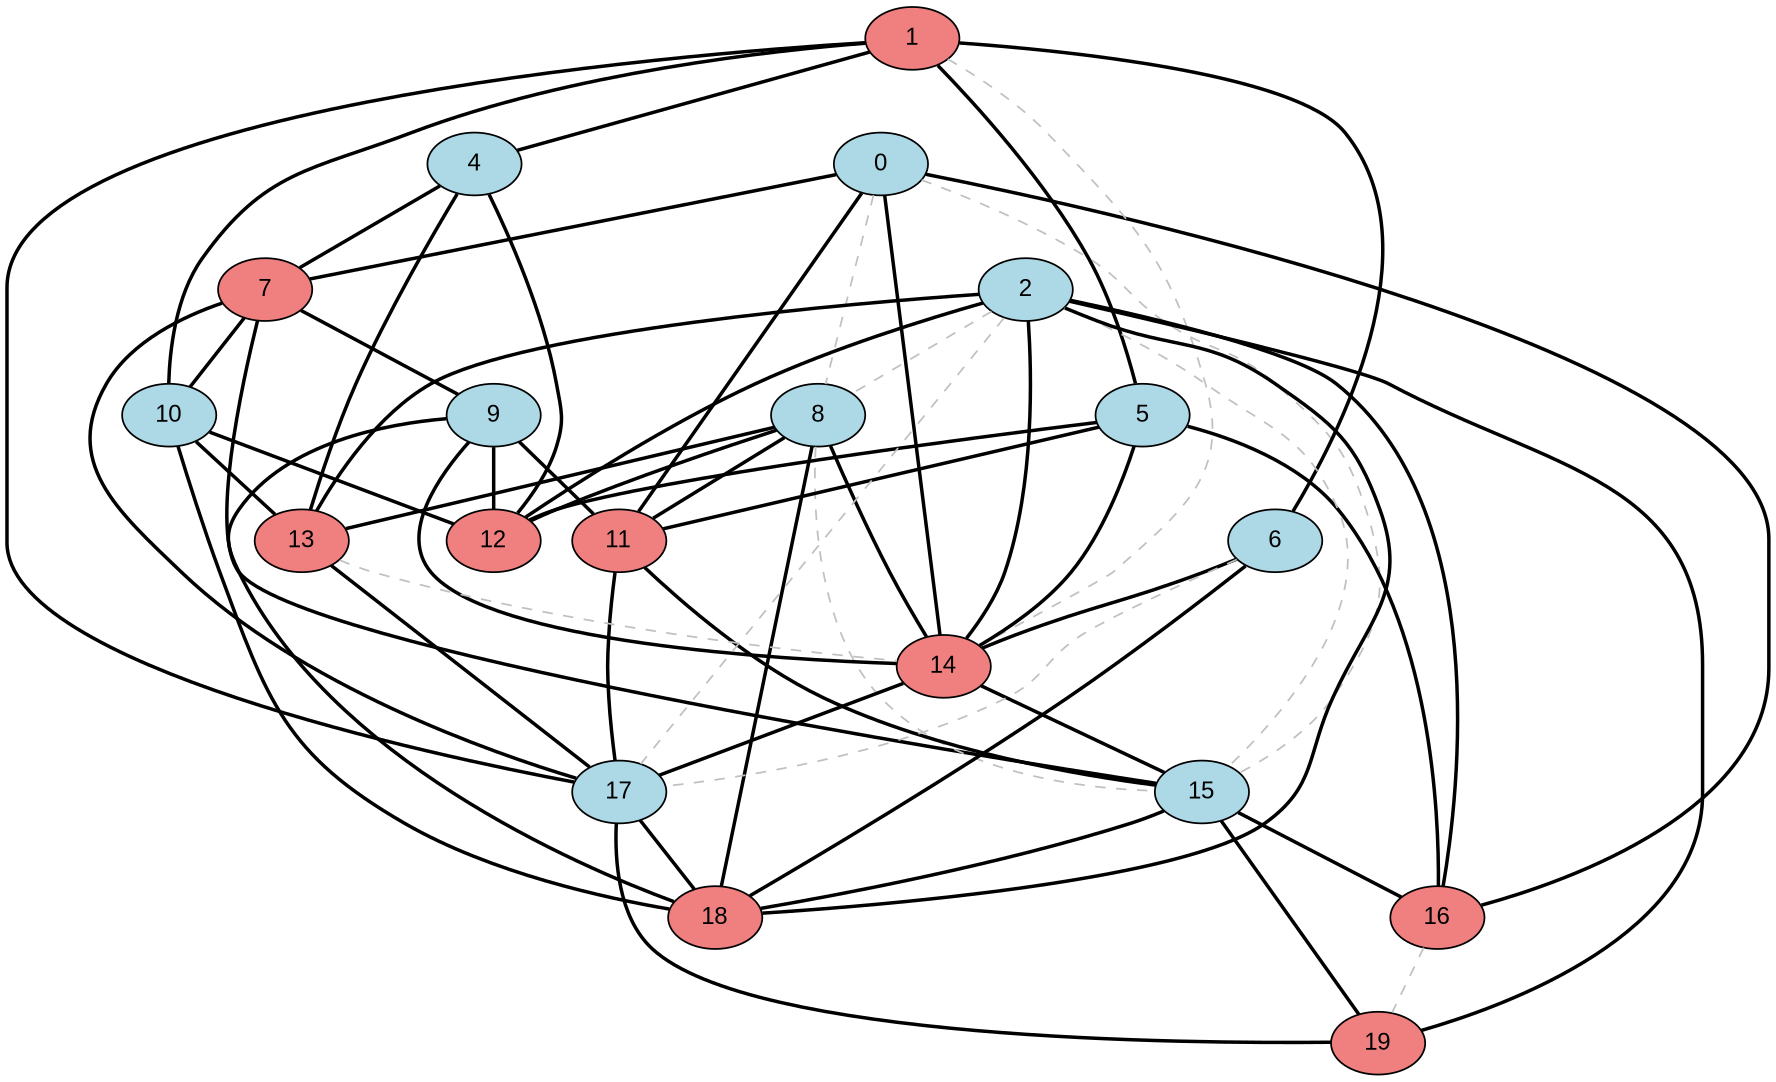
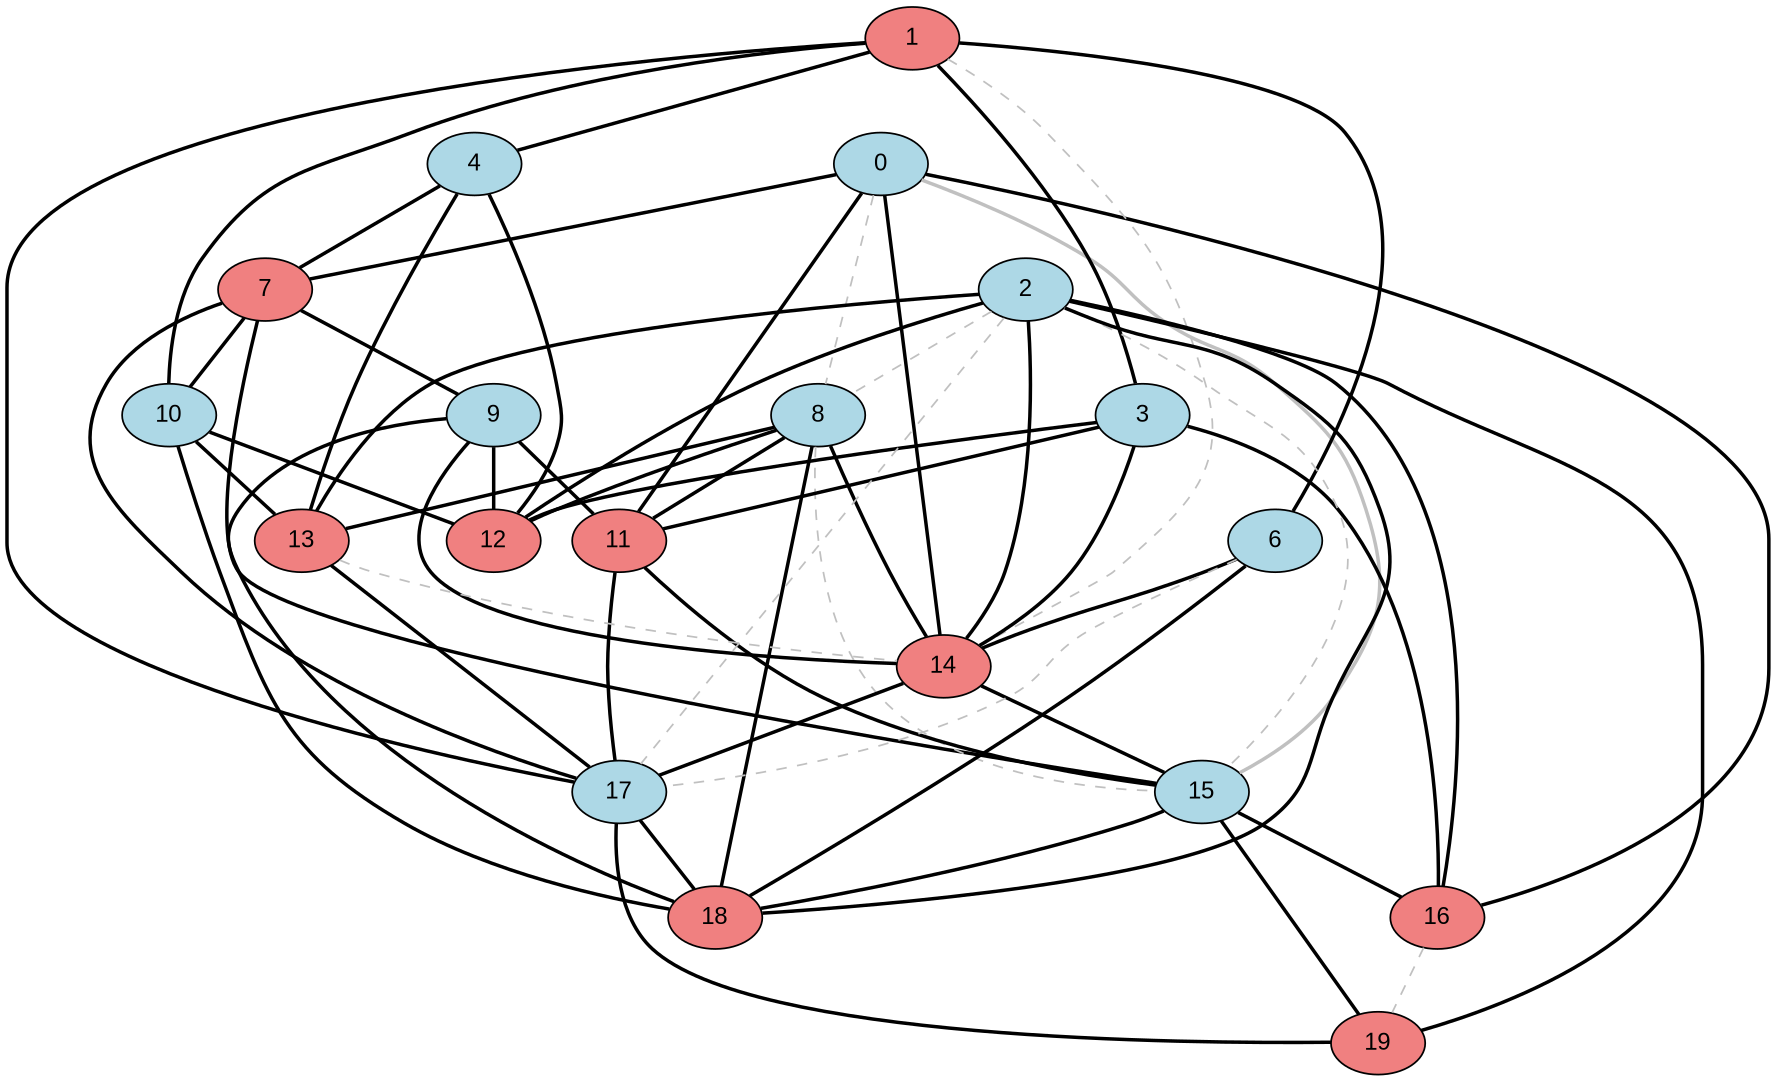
node "5": label "5" -> "3"
edge "0" -- "15": style dashed -> bold
